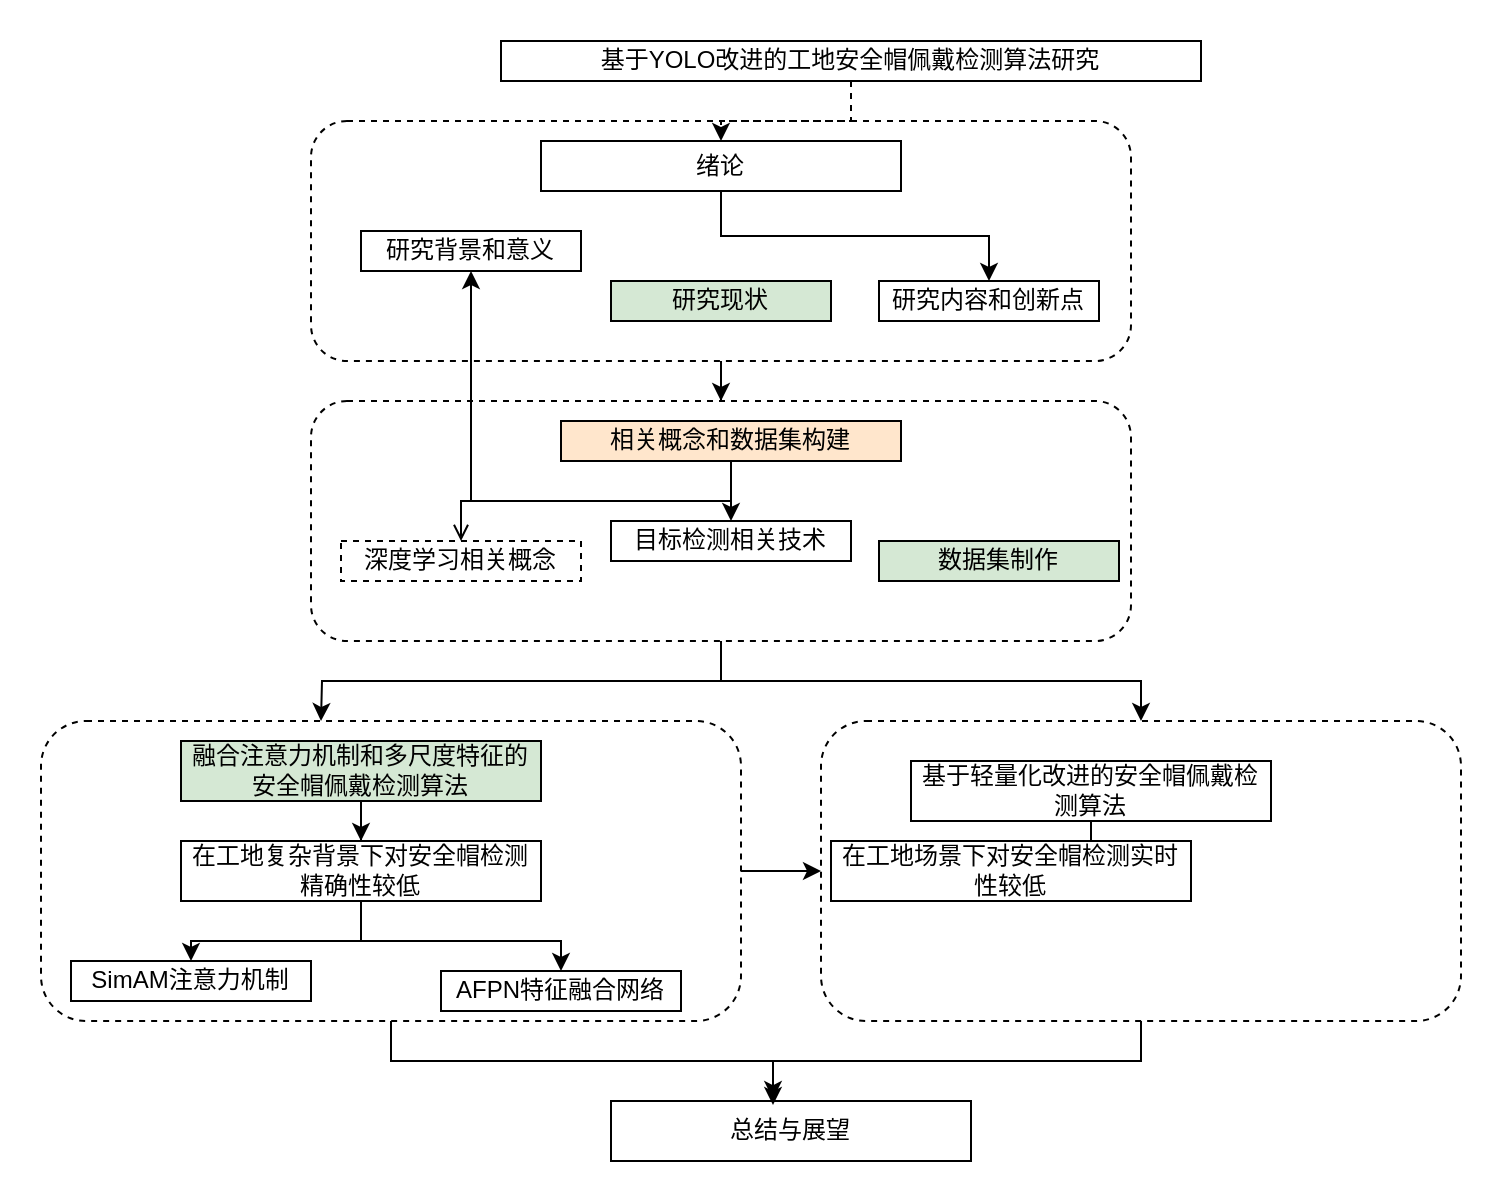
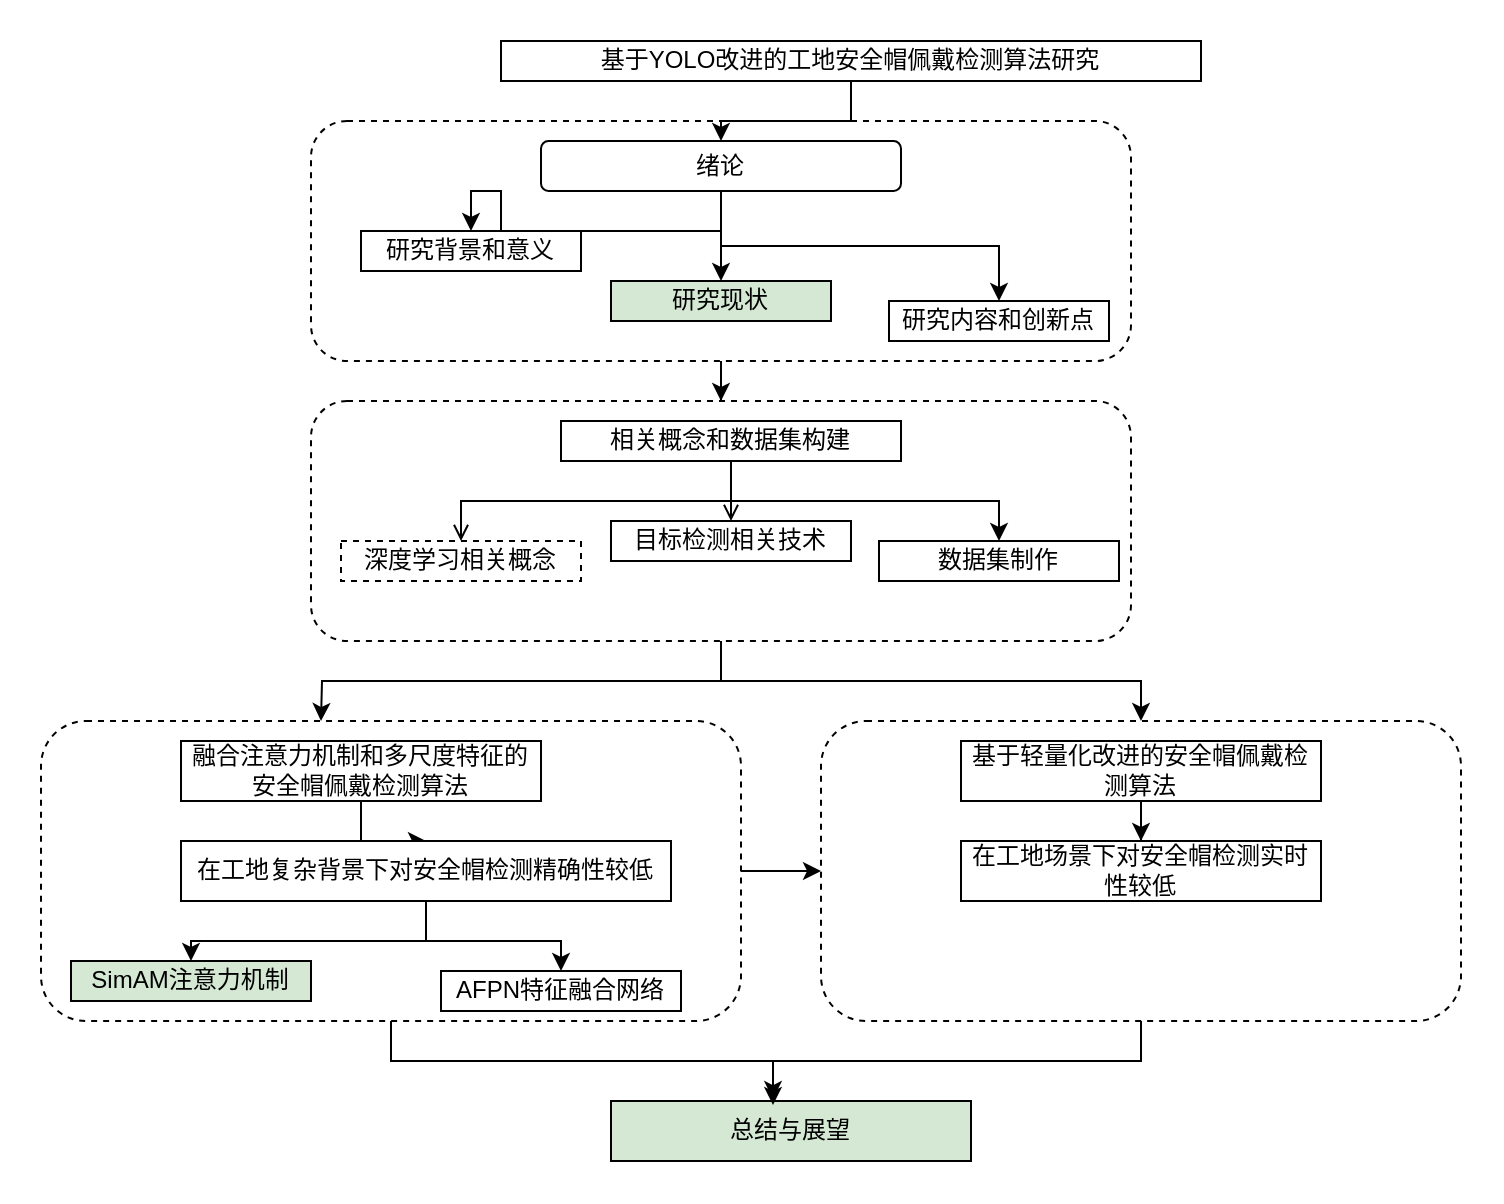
edge "基于YOLO改进的工地安全帽佩戴检测算法研究" -> "绪论": style dashed -> solid
node "绪论": shape rectangle -> rounded rectangle
edge "绪论" -> "研究背景和意义": added
edge "绪论" -> "研究现状": added
node "研究内容和创新点": moved (989, 301) -> (999, 321)
edge "相关概念和数据集构建" -> "研究背景和意义": now "相关概念和数据集构建" -> "数据集制作"
node "相关概念和数据集构建": fillcolor #ffe6cc -> #ffffff
edge "相关概念和数据集构建" -> "目标检测相关技术": arrowhead classic -> open
node "数据集制作": fillcolor #d5e8d4 -> #ffffff
node "融合注意力机制和多尺度特征的安全帽佩戴检测算法": fillcolor #d5e8d4 -> #ffffff
node "基于轻量化改进的安全帽佩戴检测算法": moved (1091, 791) -> (1141, 771)
node "在工地复杂背景下对安全帽检测精确性较低": size 360x60 -> 490x60
node "在工地场景下对安全帽检测实时性较低": moved (1011, 871) -> (1141, 871)
node "SimAM注意力机制": fillcolor #ffffff -> #d5e8d4
node "总结与展望": fillcolor #ffffff -> #d5e8d4
